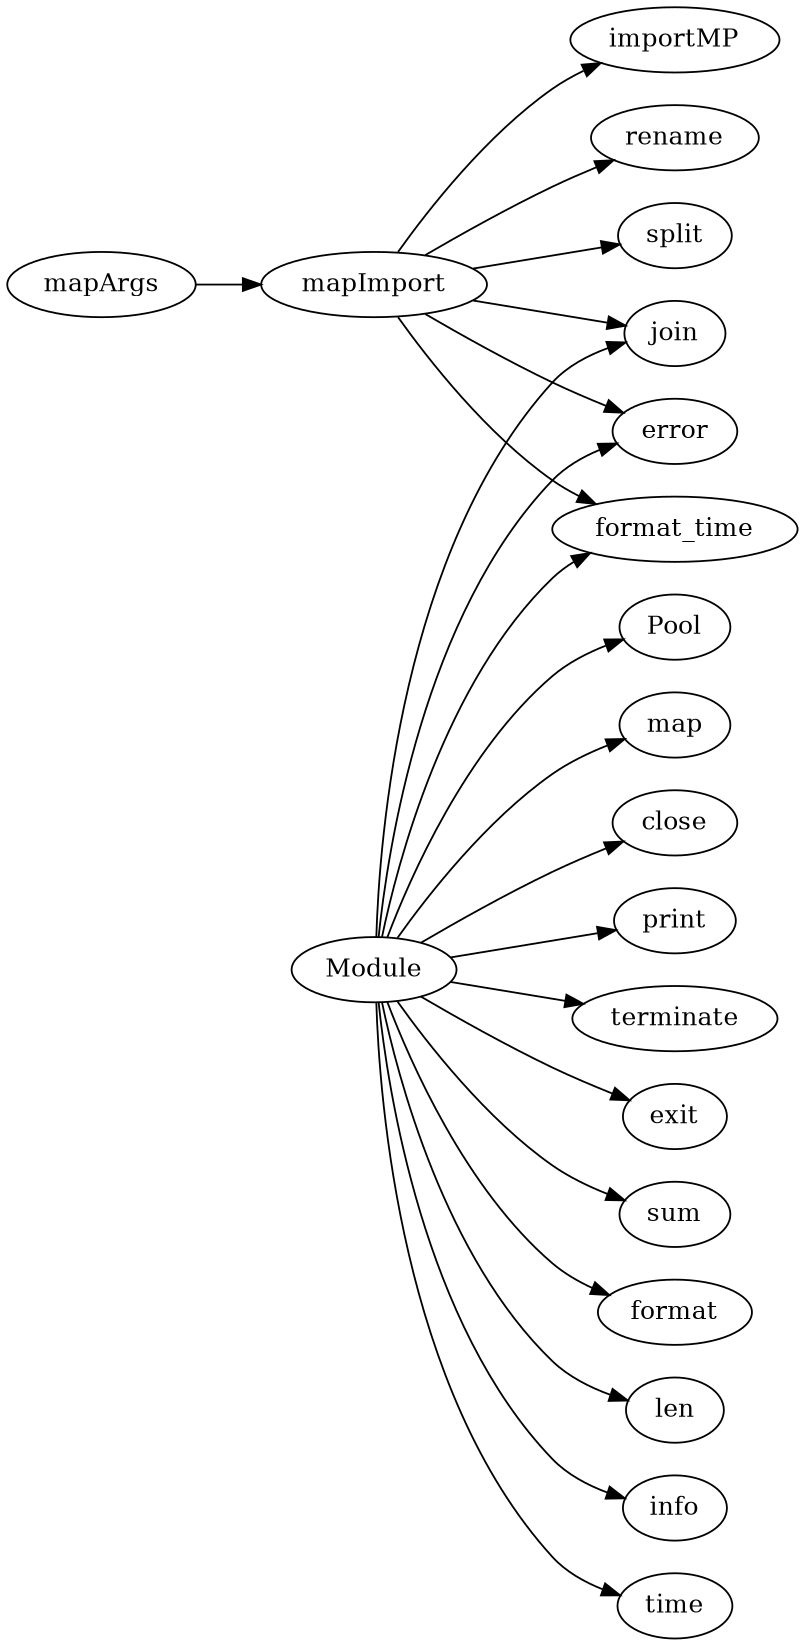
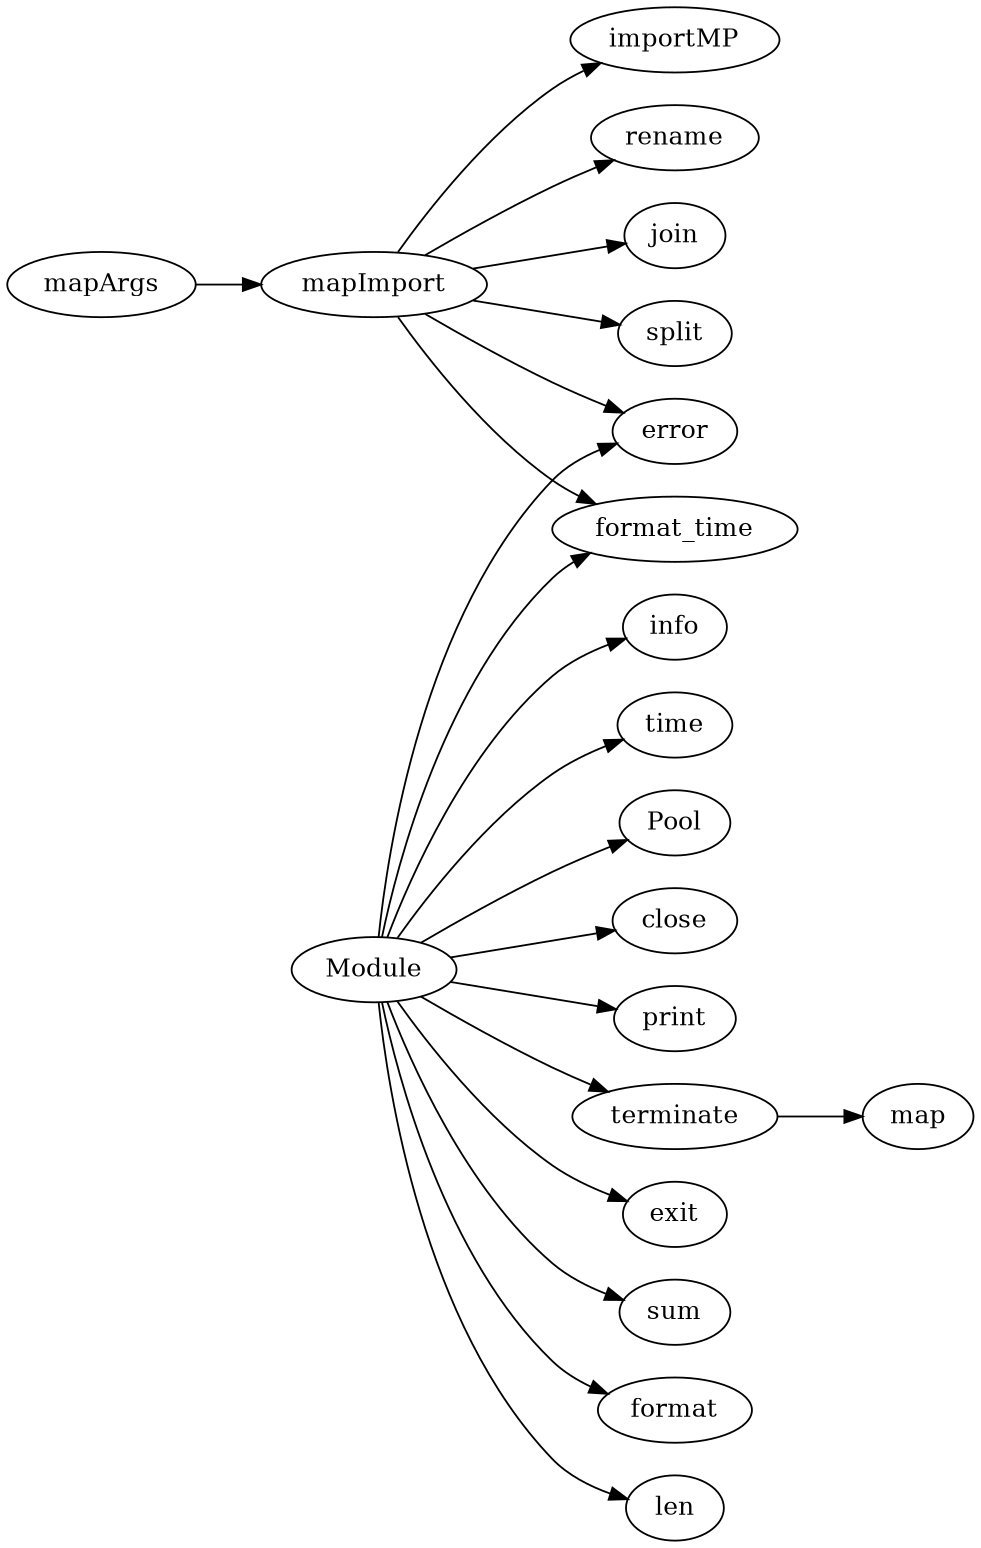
edge "Module" -> "join": removed
edge "Module" -> "map": now "terminate" -> "map"
